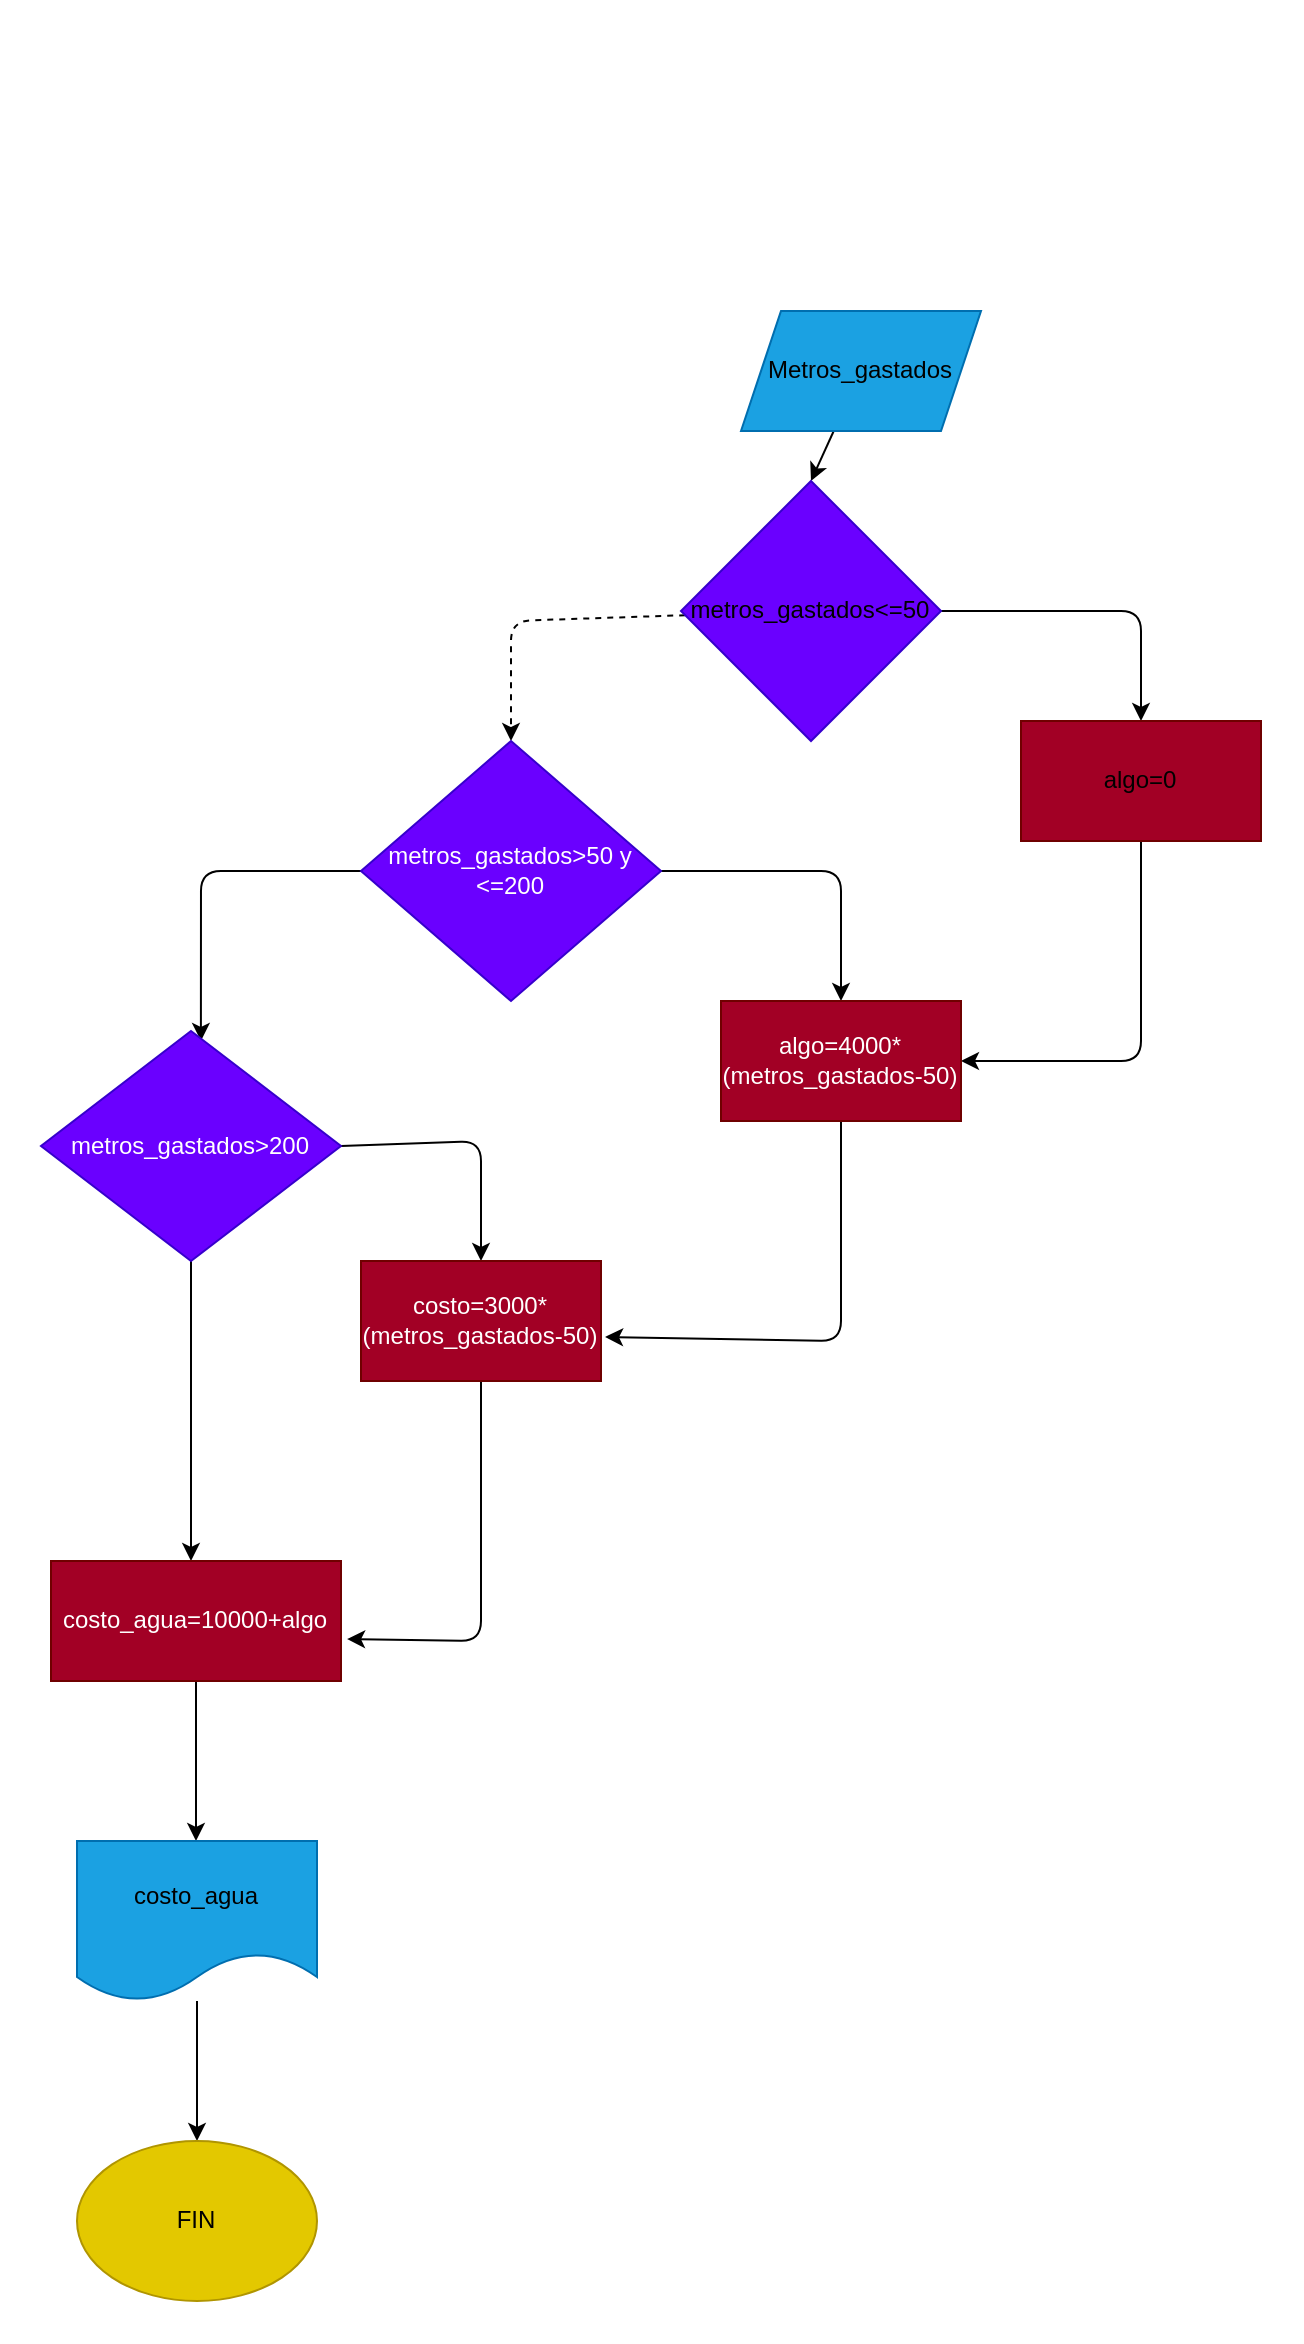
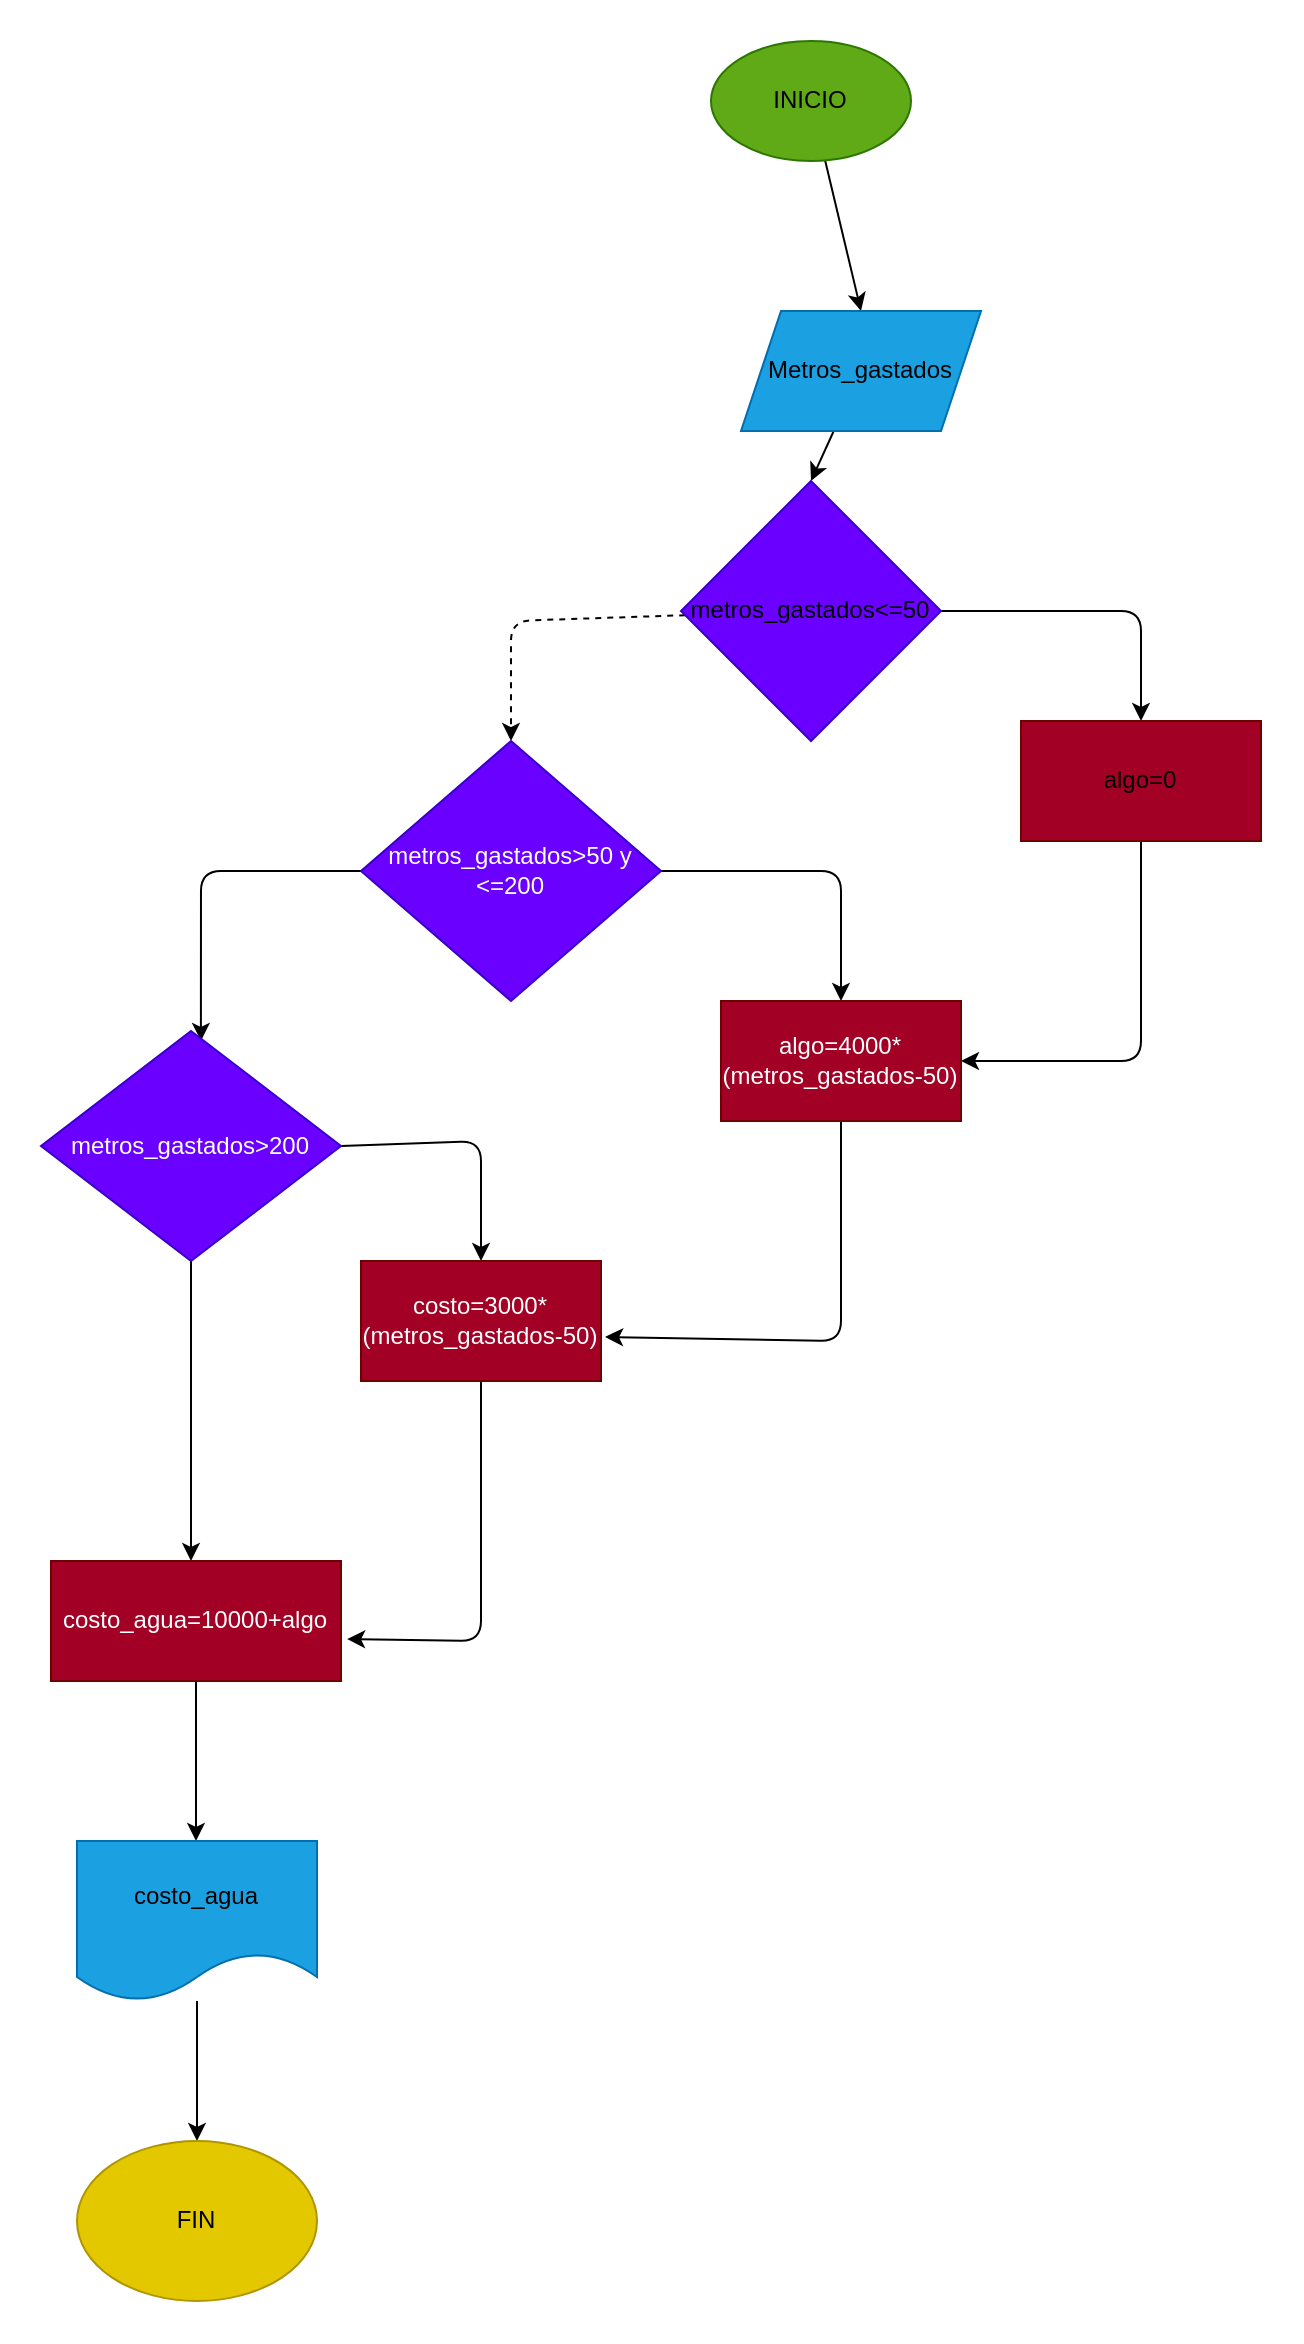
node "INICIO": added
edge "INICIO" -> "Metros_gastados": added
